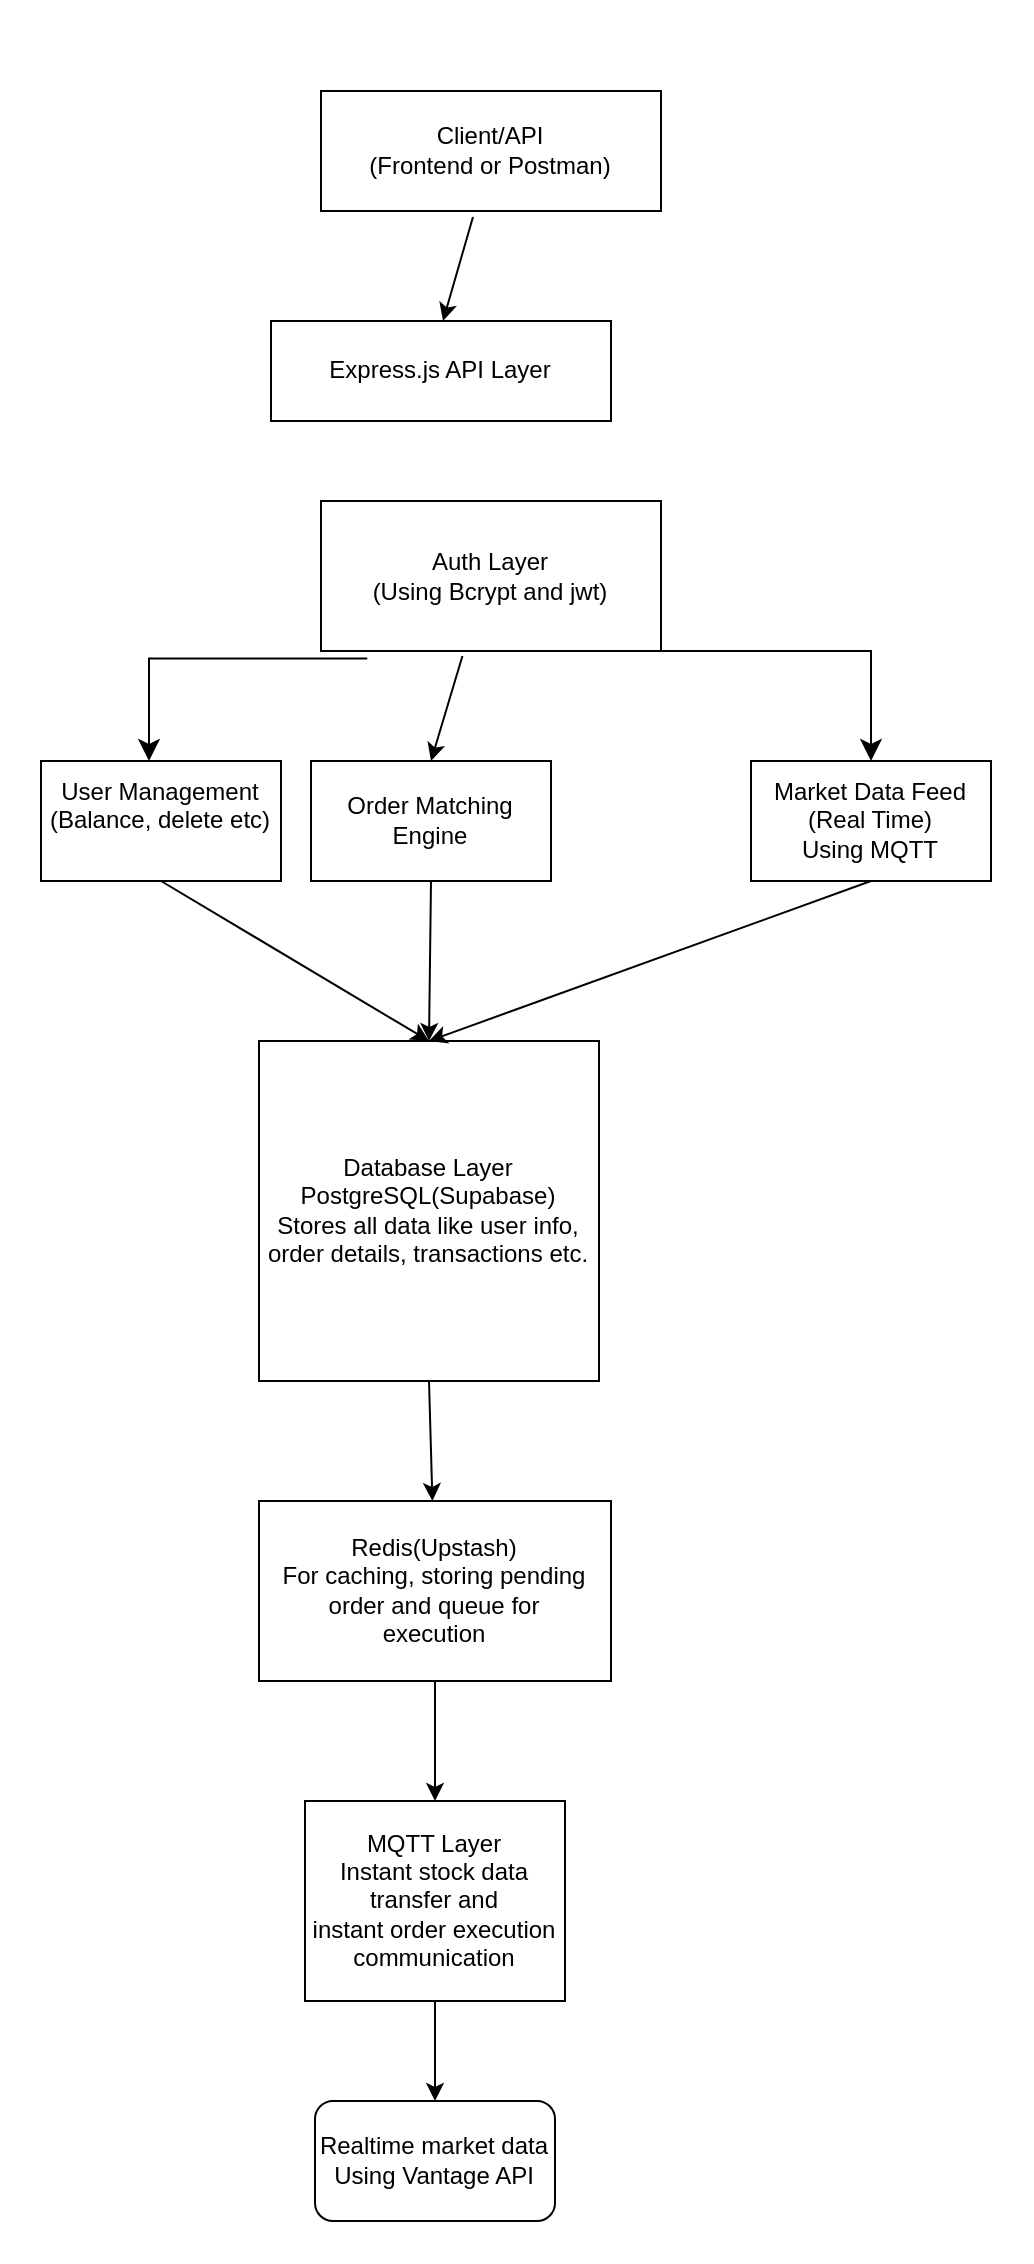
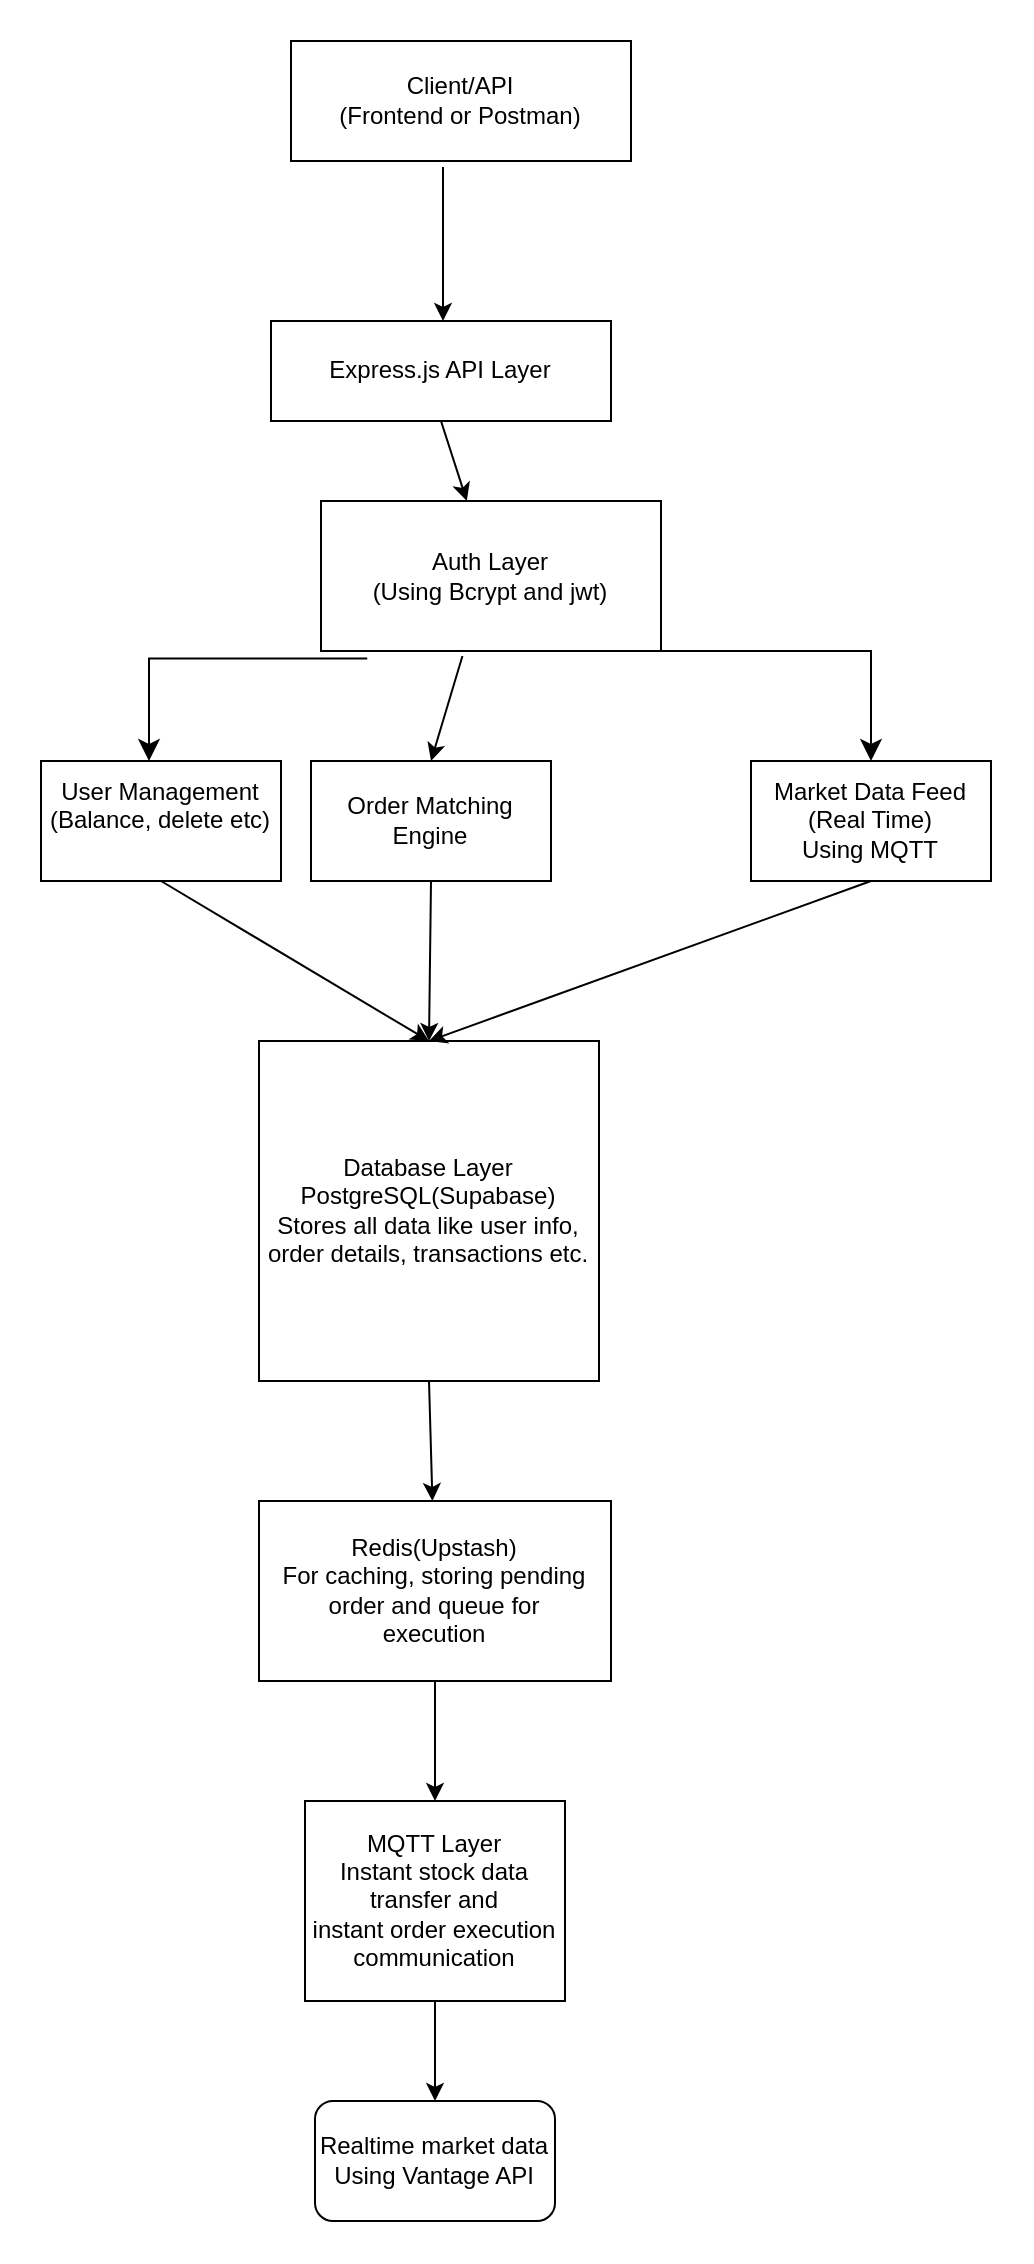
node "Client/API (Frontend or Postman)": moved (491, 151) -> (461, 101)
edge "Express.js API Layer" -> "Auth Layer (Using Bcrypt and jwt)": added
